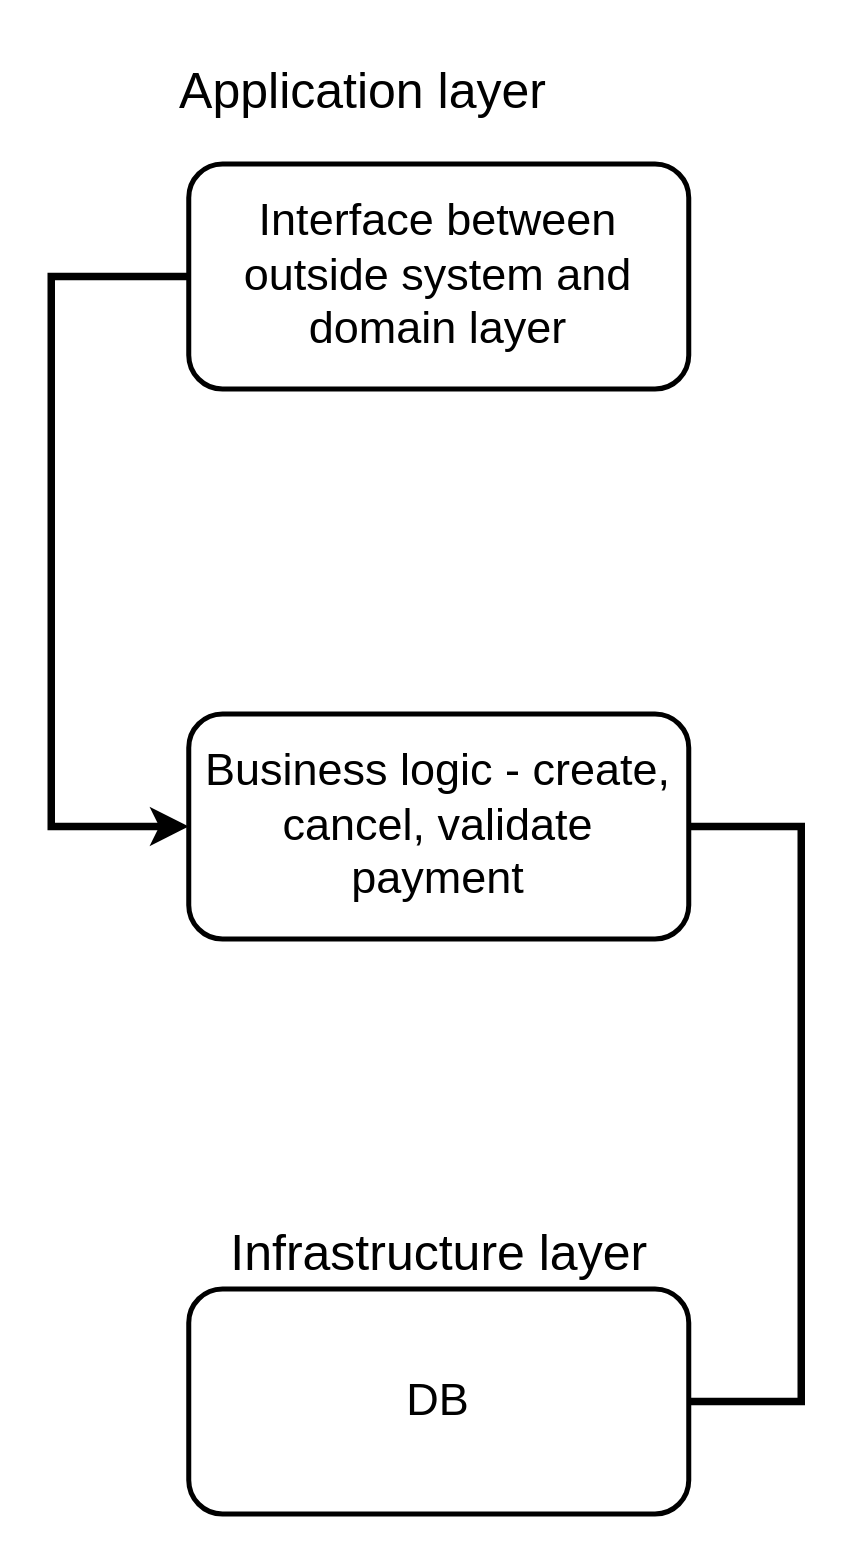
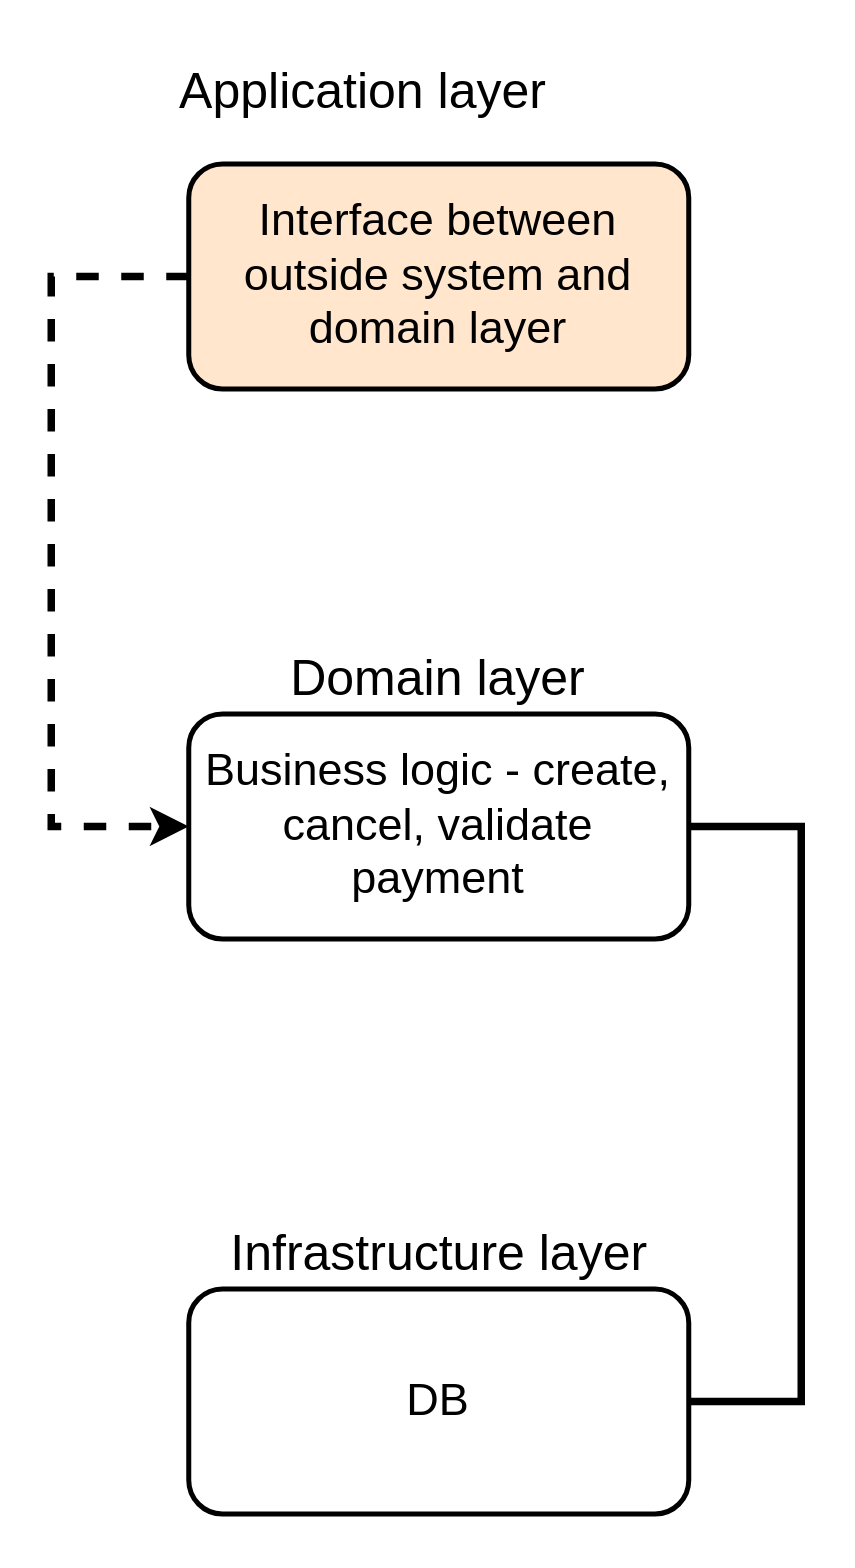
node "Interface between outside system and domain layer": fillcolor #ffffff -> #ffe6cc
node "Domain layer": added
edge "Interface between outside system and domain layer" -> "Business logic - create, cancel, validate payment": style solid -> dashed
